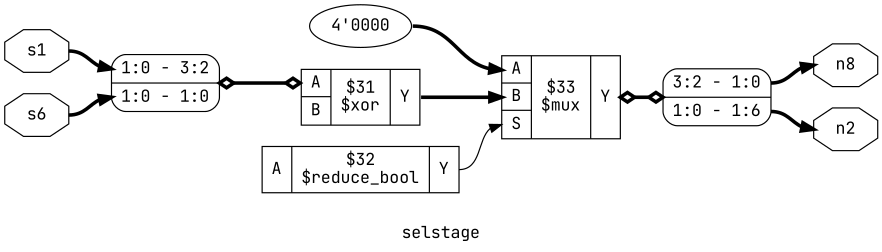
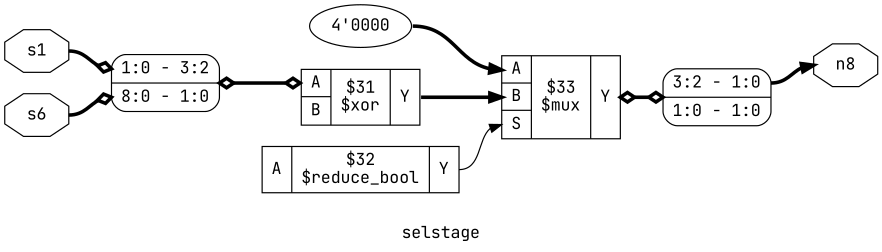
edge "s1" -> "1:0 - 3:2": arrowhead normal -> odiamond
node "1:0 - 3:2": text "1:0 - 1:0" -> "8:0 - 1:0"
edge "s6" -> "1:0 - 3:2": arrowhead normal -> odiamond
node "3:2 - 1:0": text "1:0 - 1:6" -> "1:0 - 1:0"
node "n2": removed
